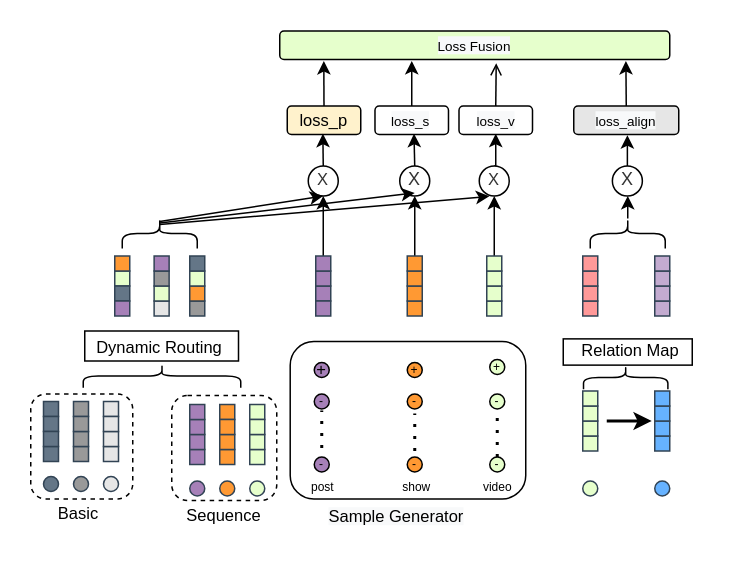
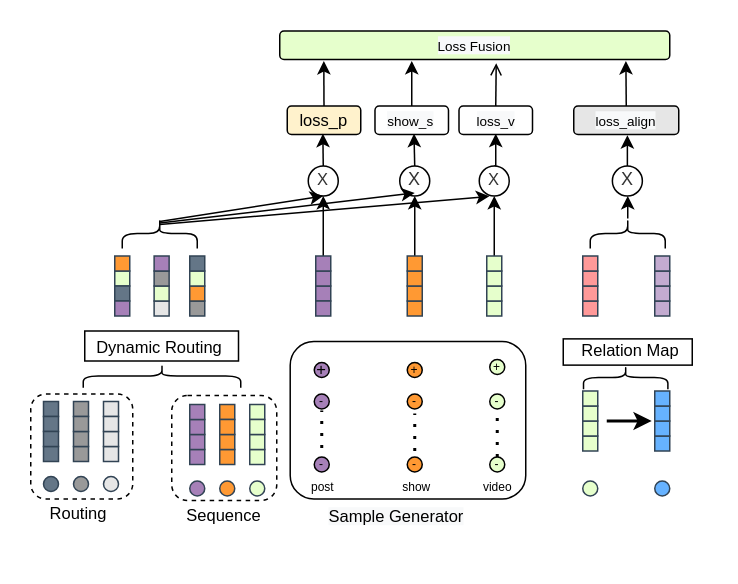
node "loss_s": label "loss_s" -> "show_s"
node "Basic": label "Basic" -> "Routing"
